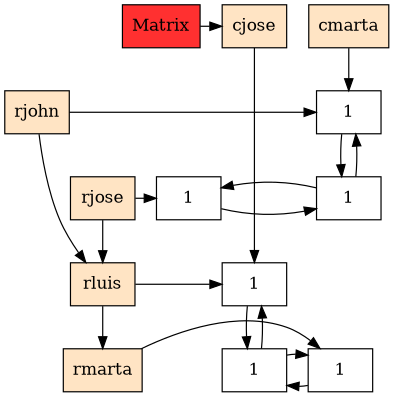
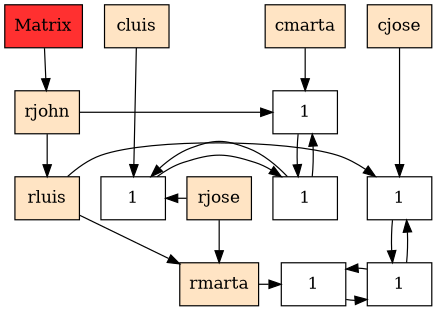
node "cluis": added
edge "Matrix" -> "cjose": now "Matrix" -> "rjohn"
edge "rjose" -> "rluis": now "rjose" -> "rmarta"
